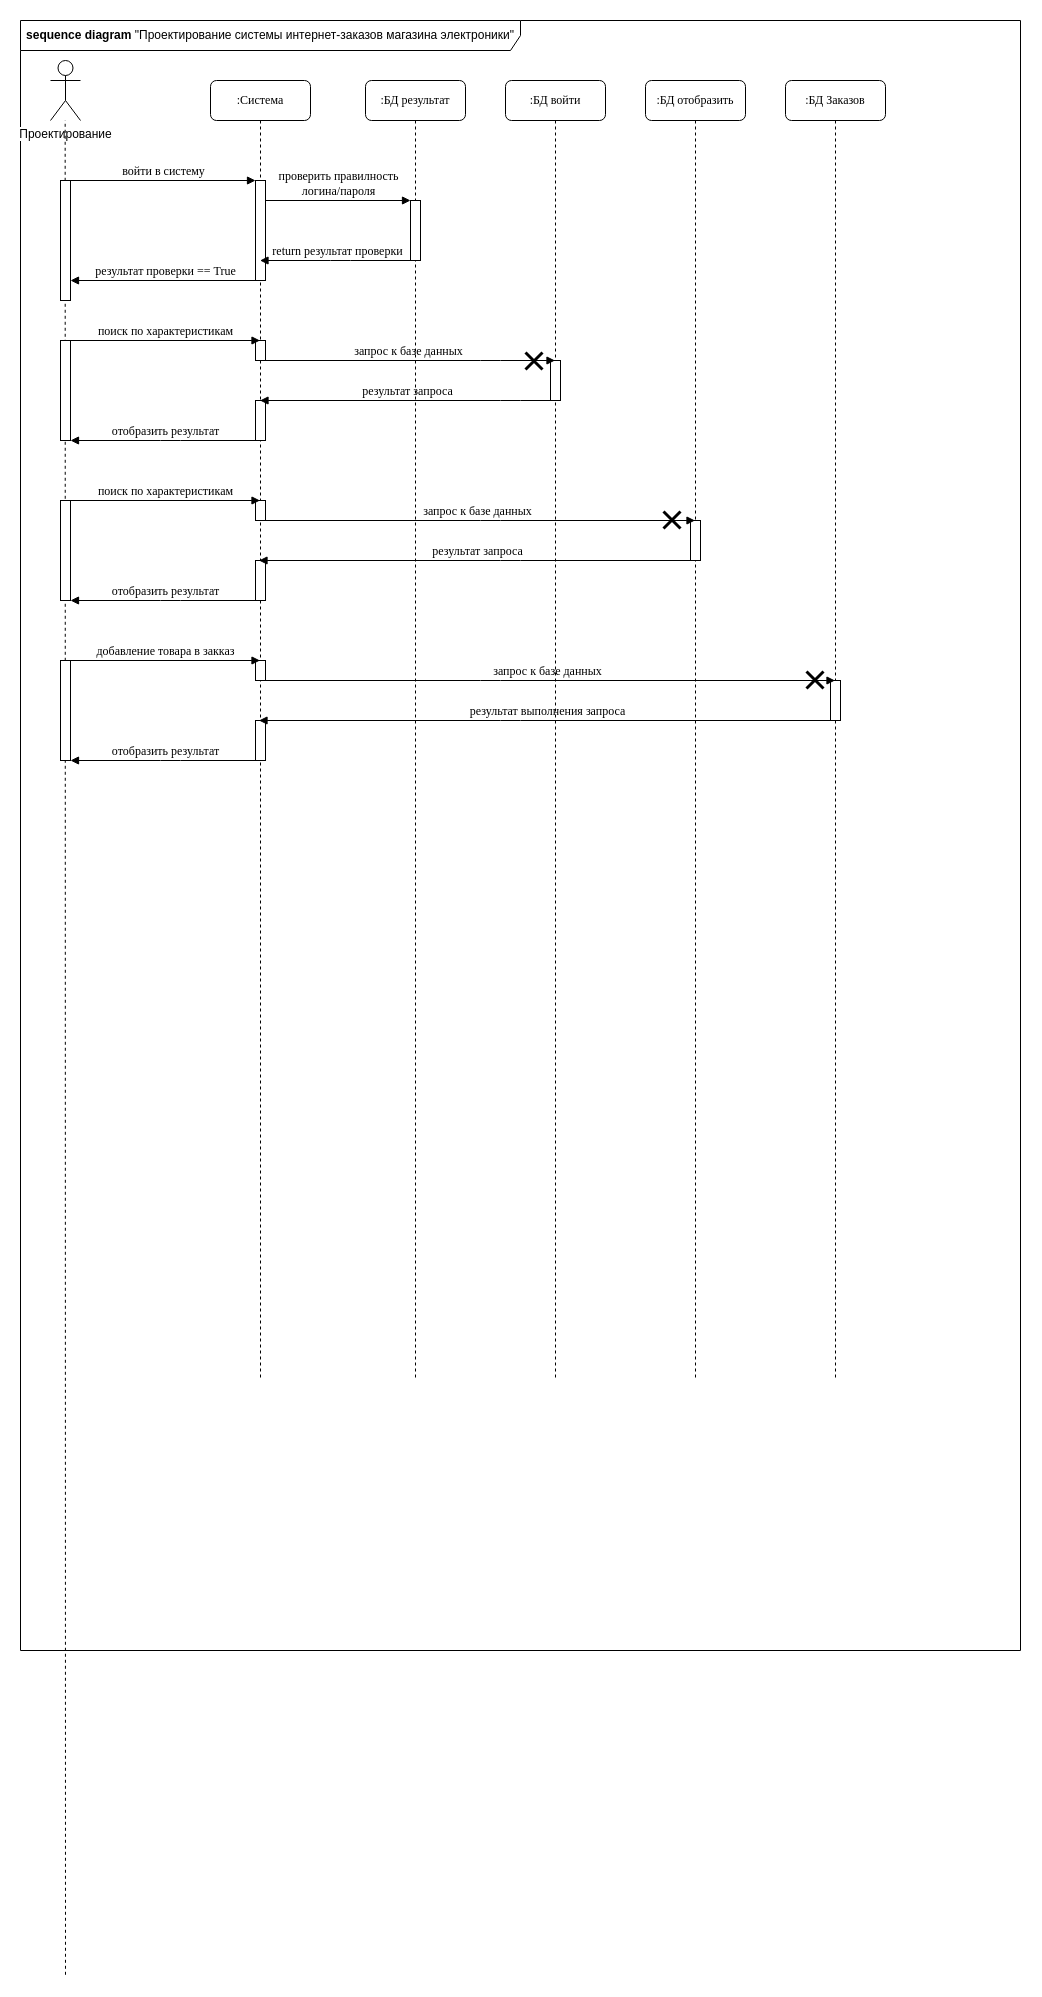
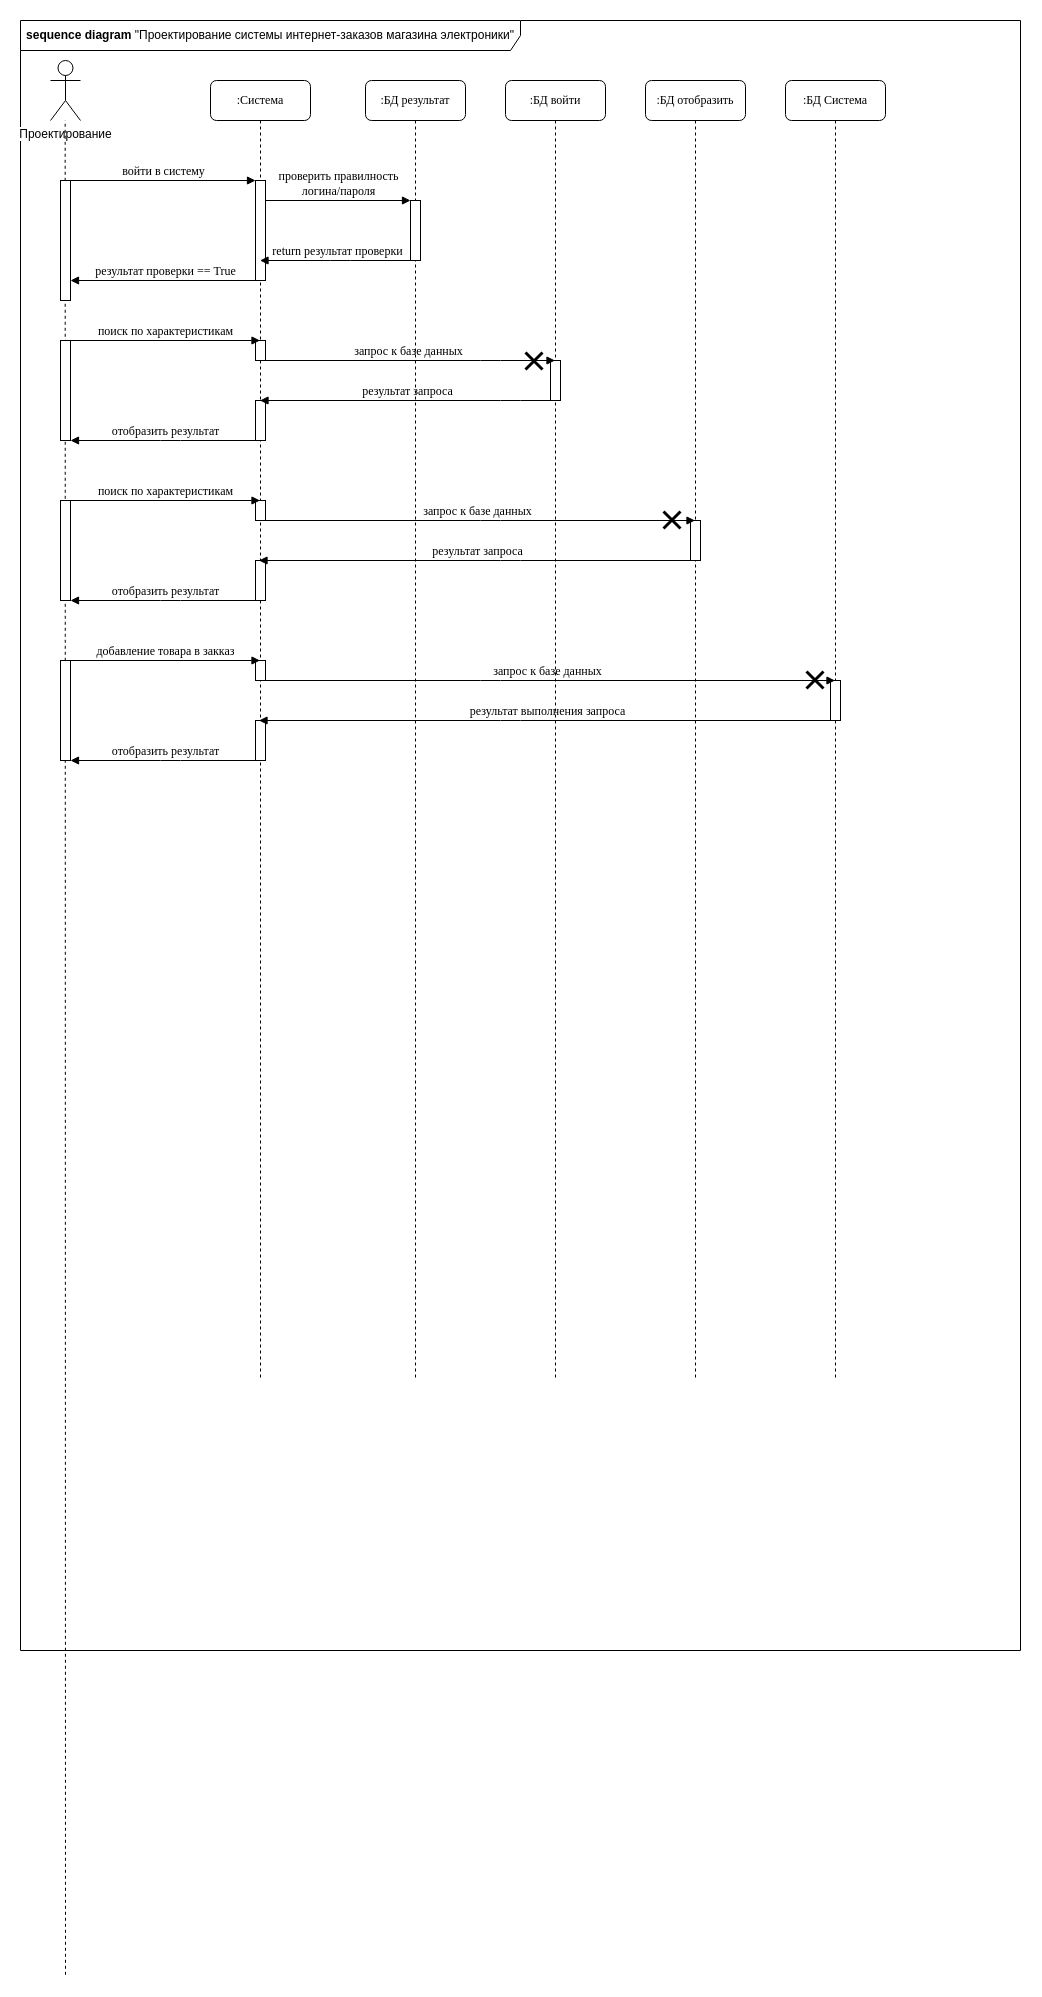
node ":БД Заказов": label ":БД Заказов" -> ":БД Система"
